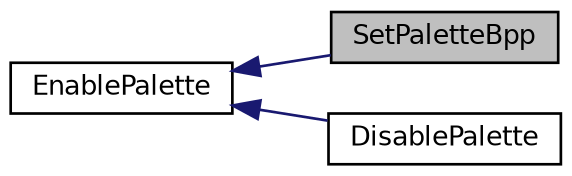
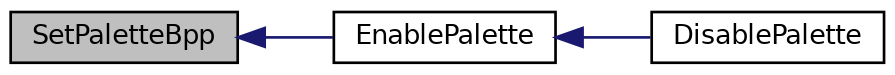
edge "SetPaletteBpp" -> "EnablePalette": reversed
